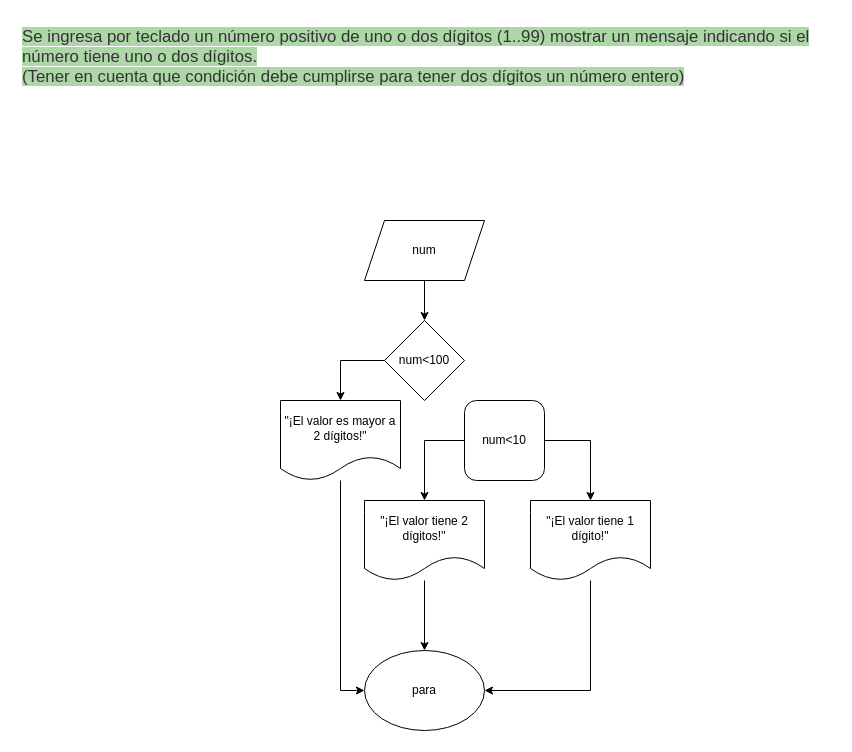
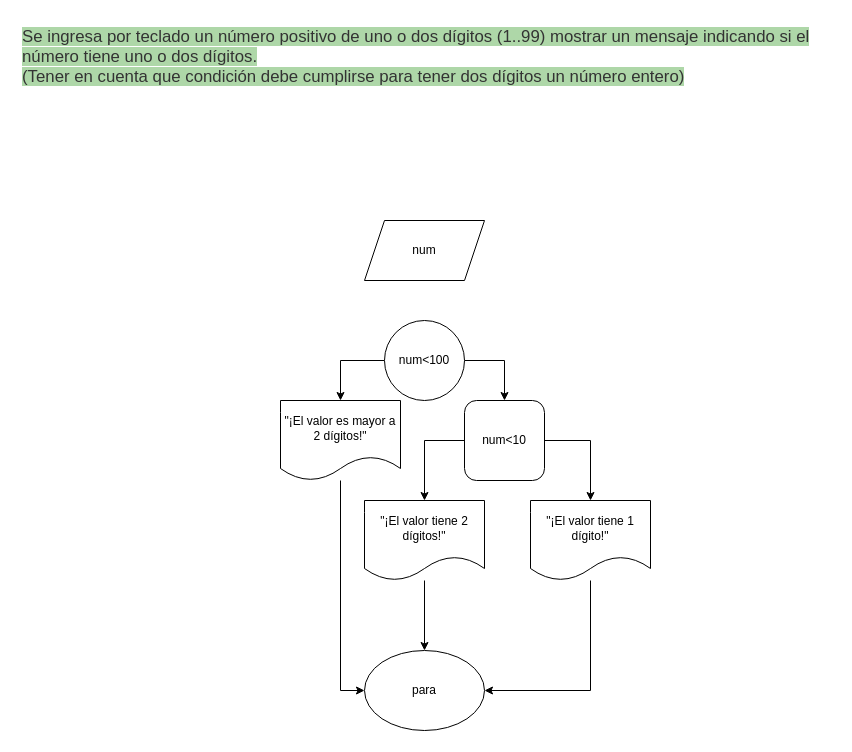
edge "num" -> "num<100": removed
node "num<100": shape diamond -> ellipse
edge "num<100" -> "num<10": added
